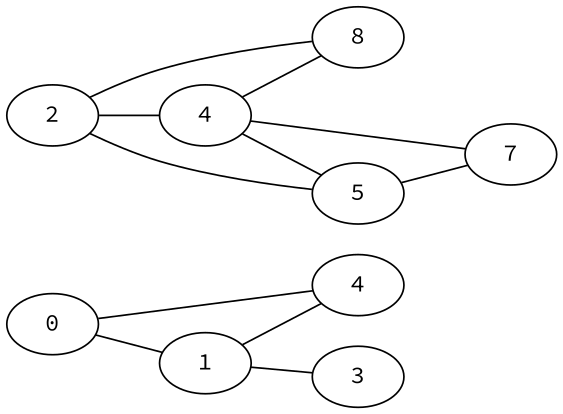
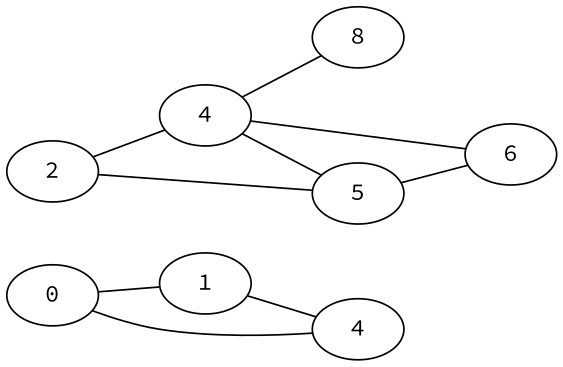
edge "8" -- "2": removed
node "7": label "7" -> "6"
node "3": removed
